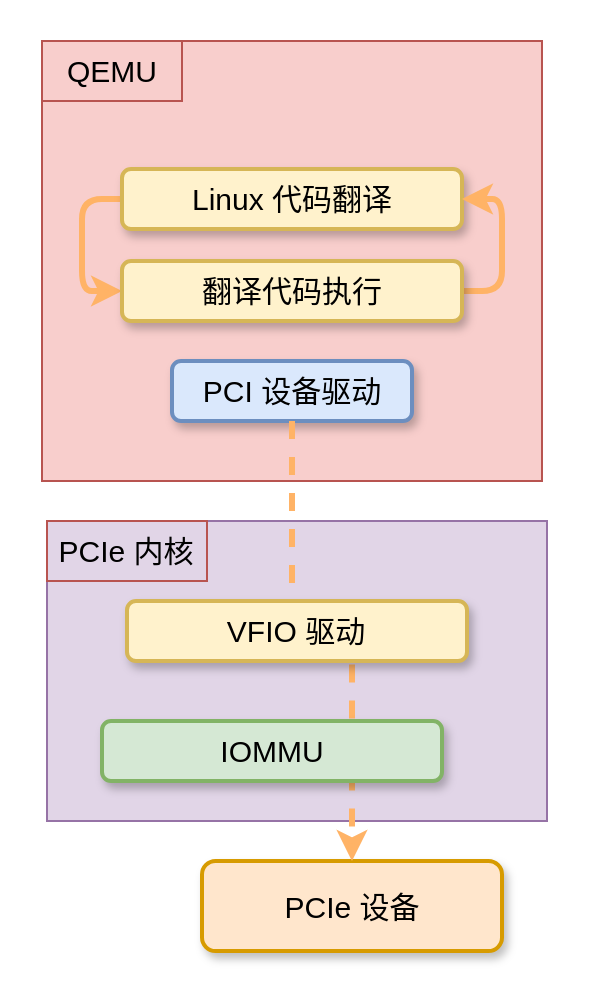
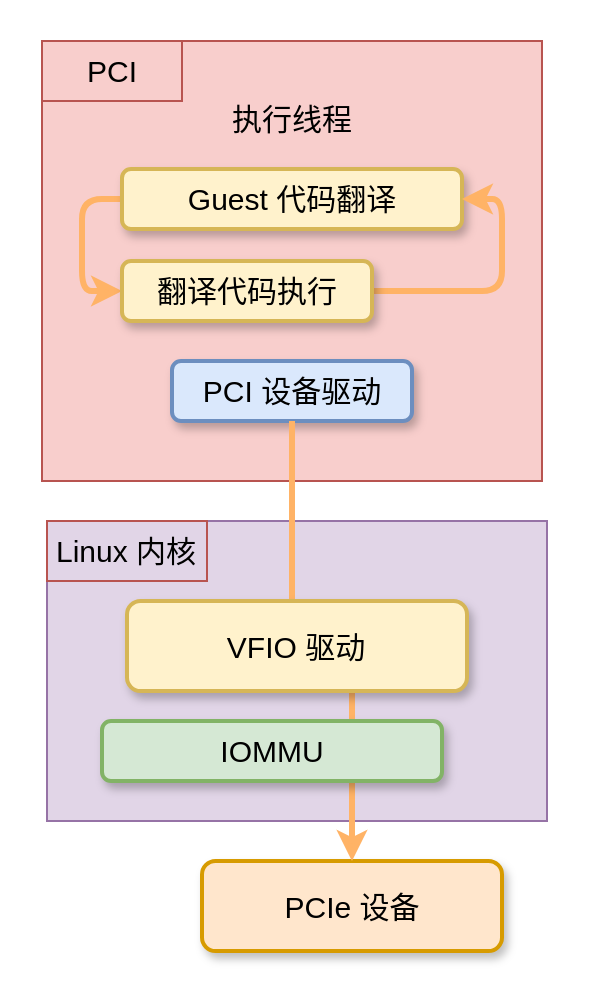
node "QEMU": label "QEMU" -> "PCI"
node "执行线程": added
node "Linux 代码翻译": label "Linux 代码翻译" -> "Guest 代码翻译"
node "翻译代码执行": size 340x60 -> 250x60
node "PCIe 内核": label "PCIe 内核" -> "Linux 内核"
node "VFIO 驱动": size 340x60 -> 340x90
edge "PCI 设备驱动" -> "PCIe 设备": style dashed -> solid
